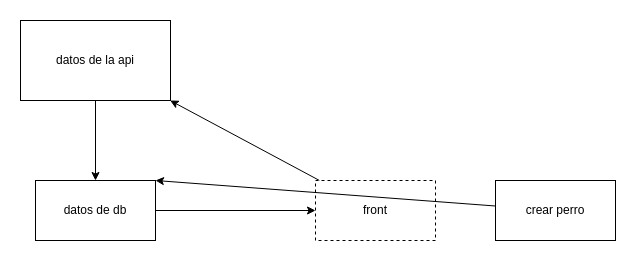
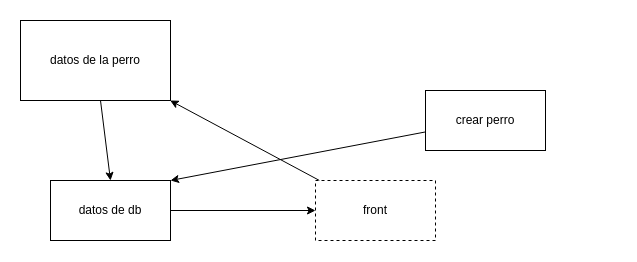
node "datos de la api": label "datos de la api" -> "datos de la perro"
node "datos de db": moved (96, 211) -> (111, 211)
node "crear perro": moved (556, 211) -> (486, 121)
